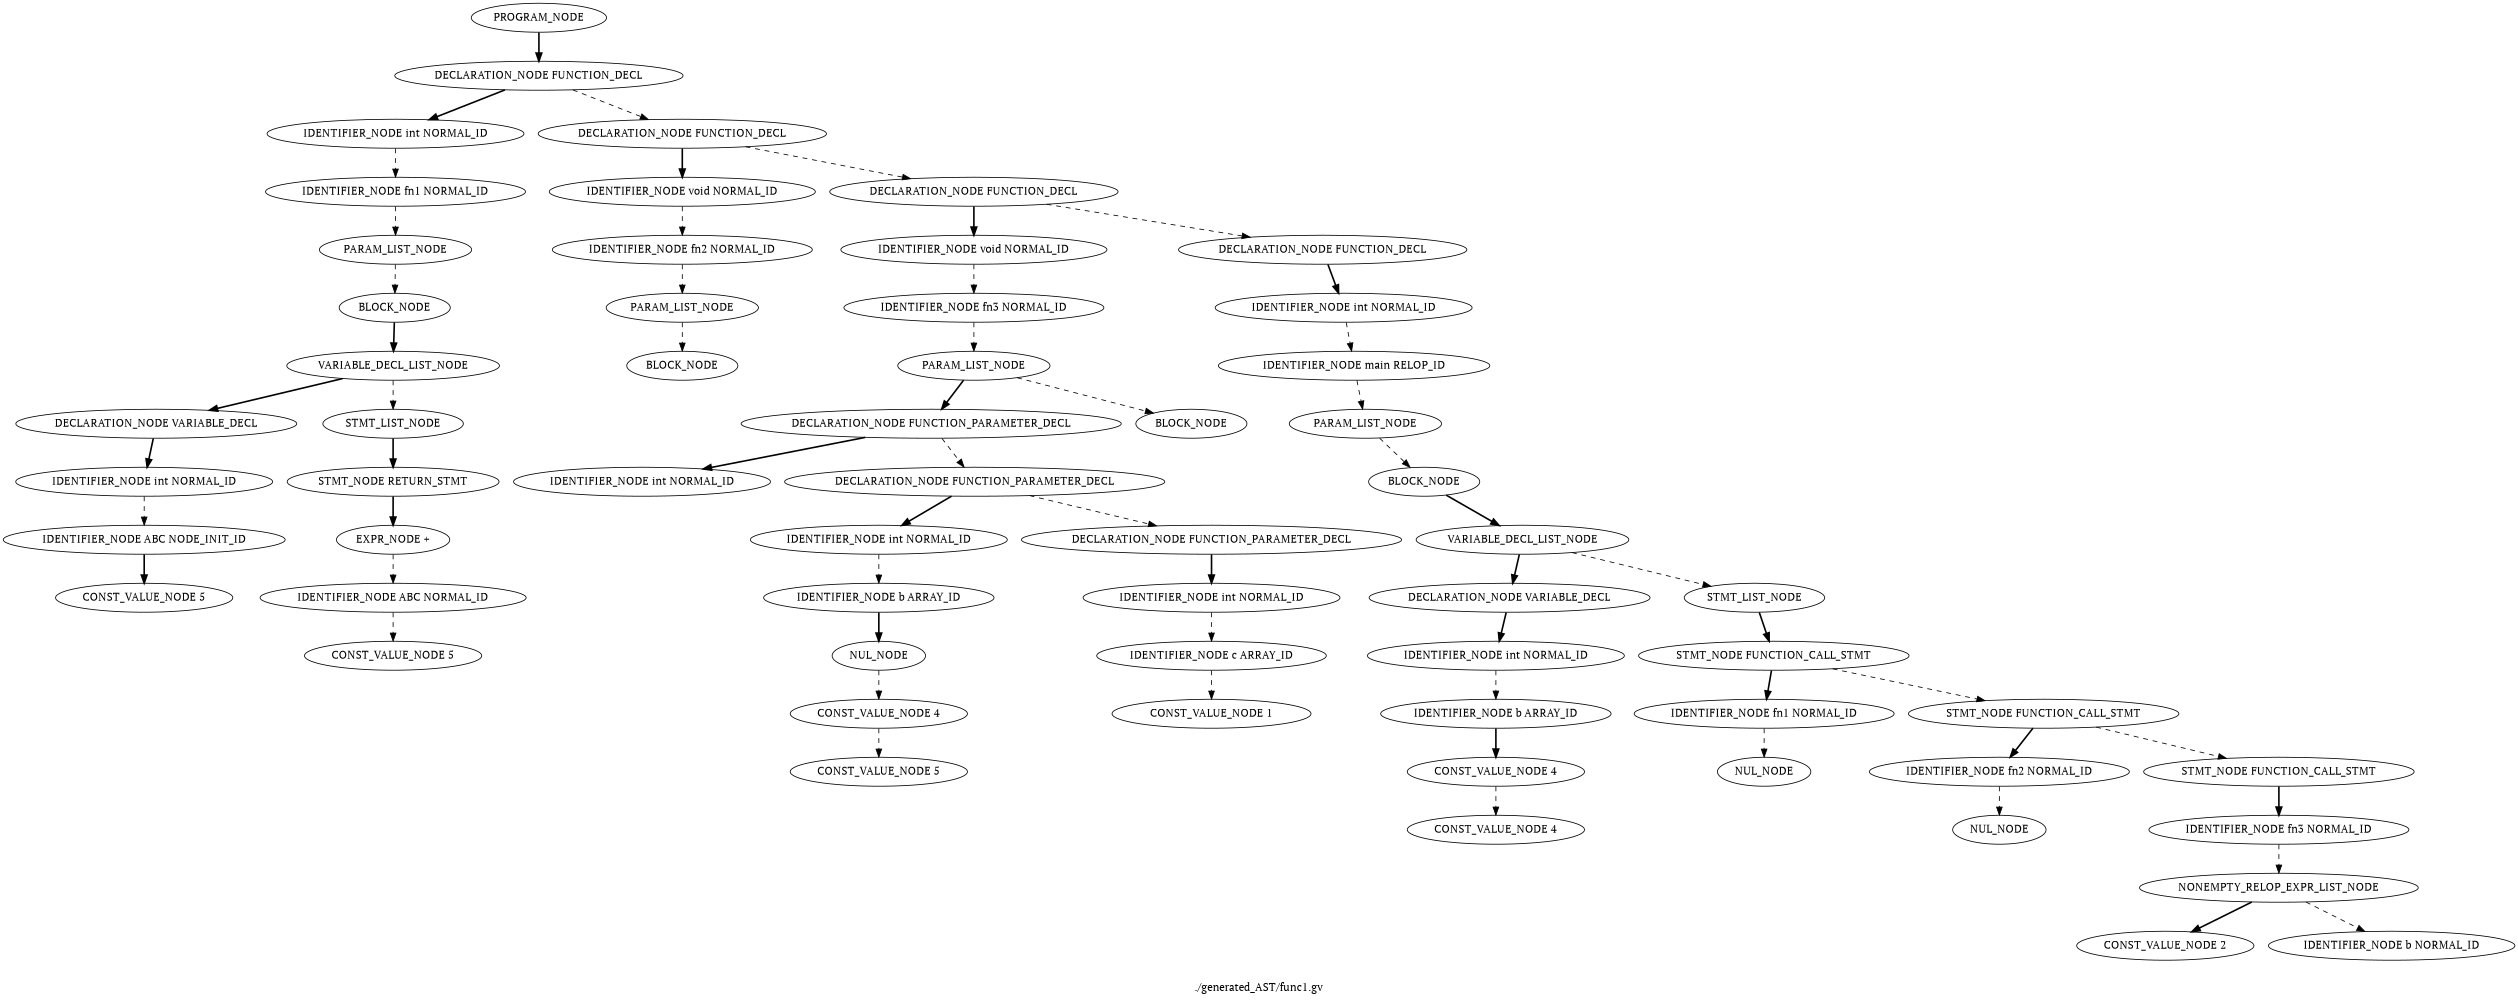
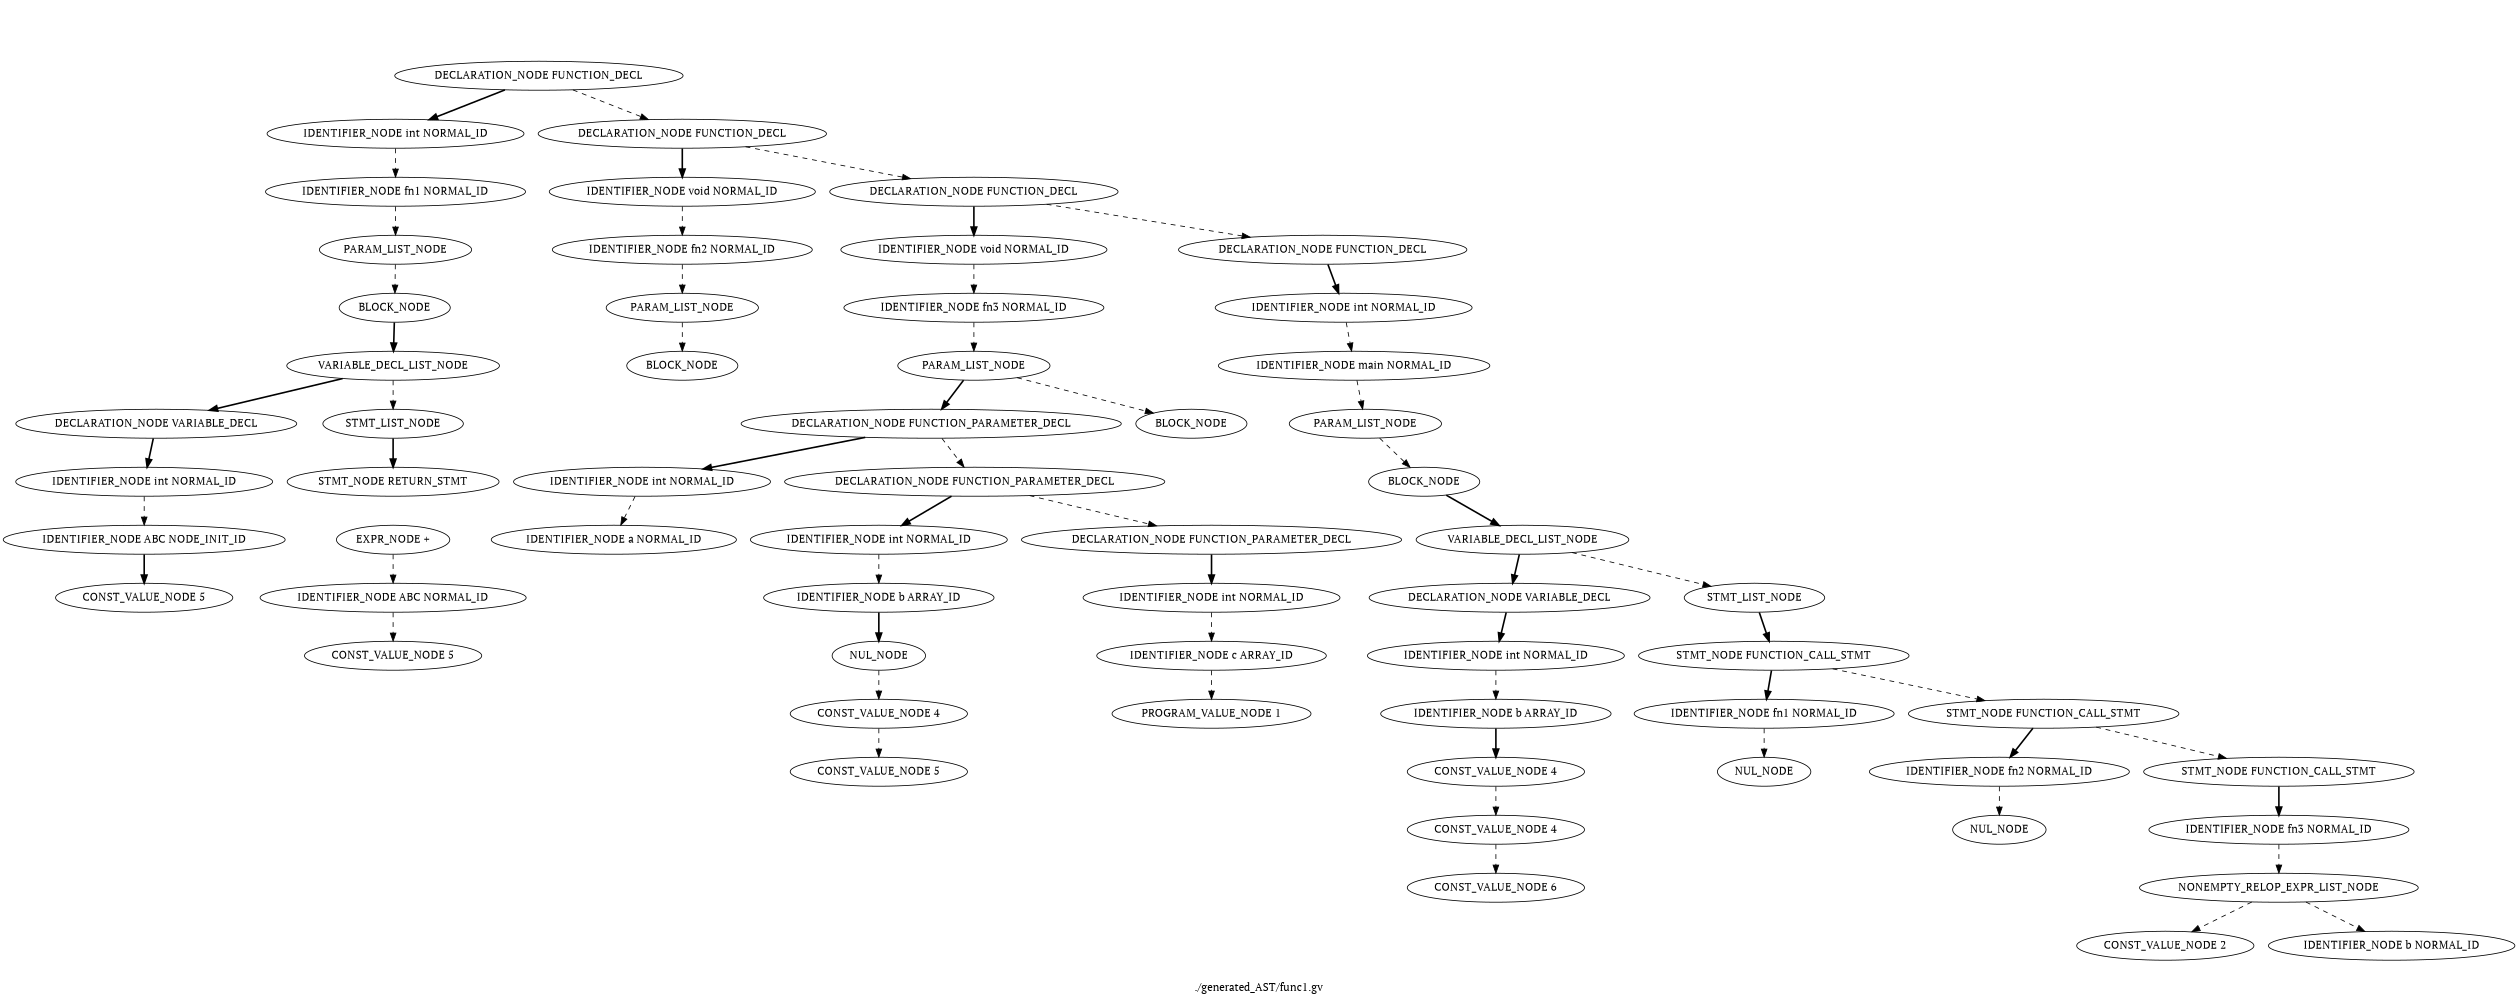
node "PROGRAM_NODE": removed
node "IDENTIFIER_NODE main RELOP_ID": label "IDENTIFIER_NODE main RELOP_ID" -> "IDENTIFIER_NODE main NORMAL_ID"
edge "STMT_NODE RETURN_STMT" -> "EXPR_NODE +": removed
node "IDENTIFIER_NODE a NORMAL_ID": added
node "CONST_VALUE_NODE 1": label "CONST_VALUE_NODE 1" -> "PROGRAM_VALUE_NODE 1"
node "CONST_VALUE_NODE 6": added
edge "NONEMPTY_RELOP_EXPR_LIST_NODE" -> "CONST_VALUE_NODE 2": style bold -> dashed
